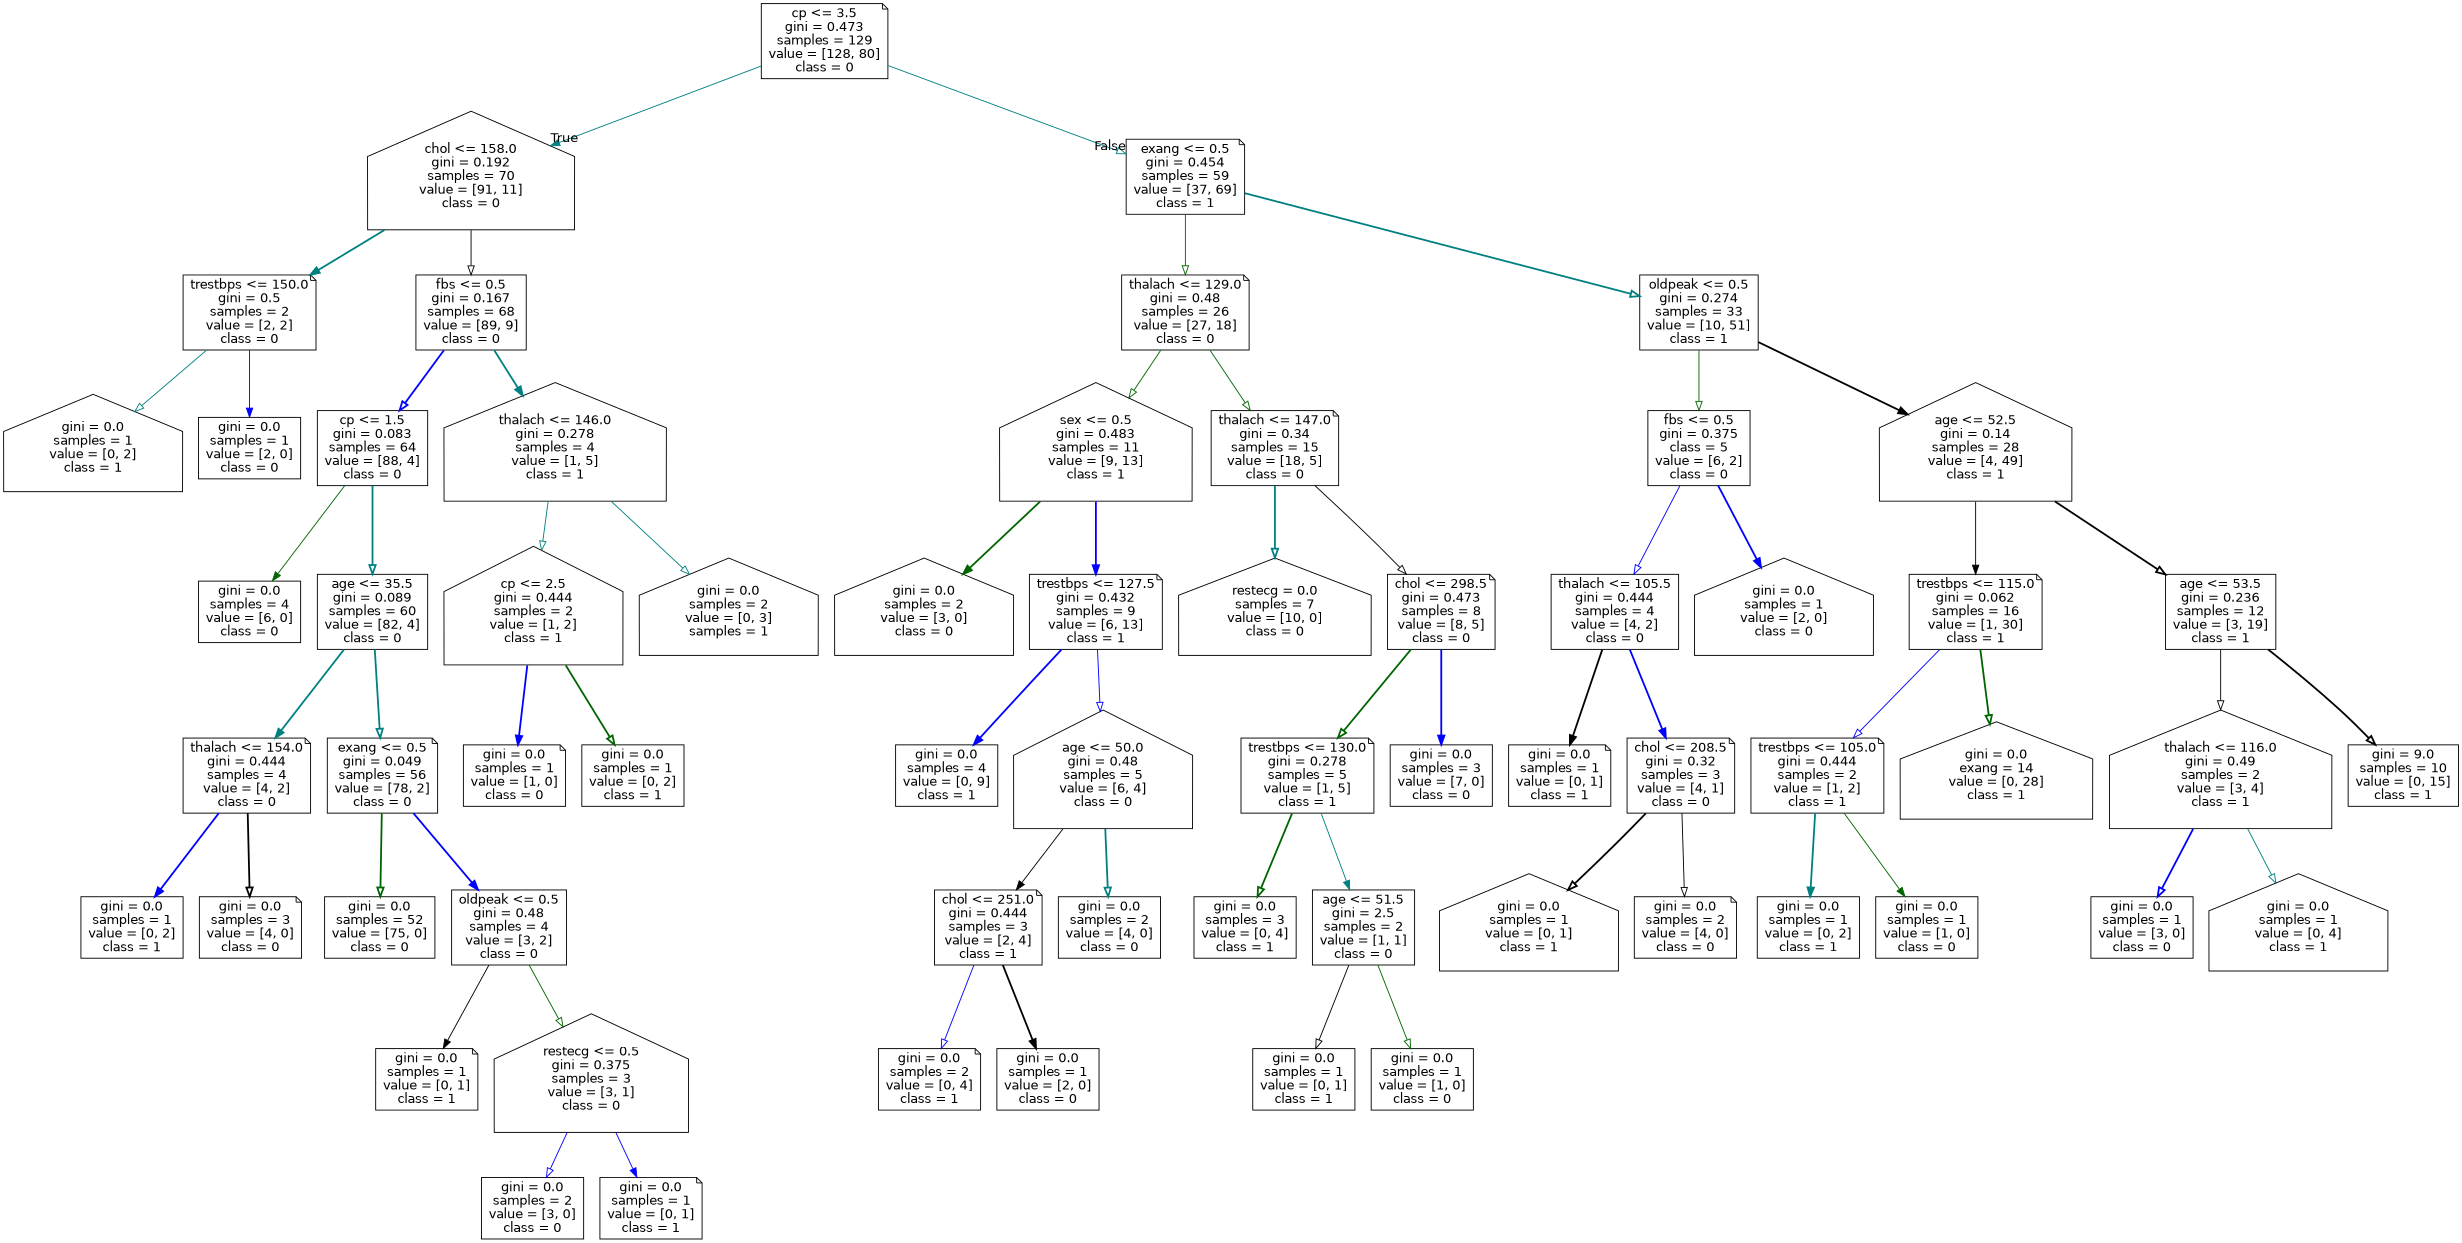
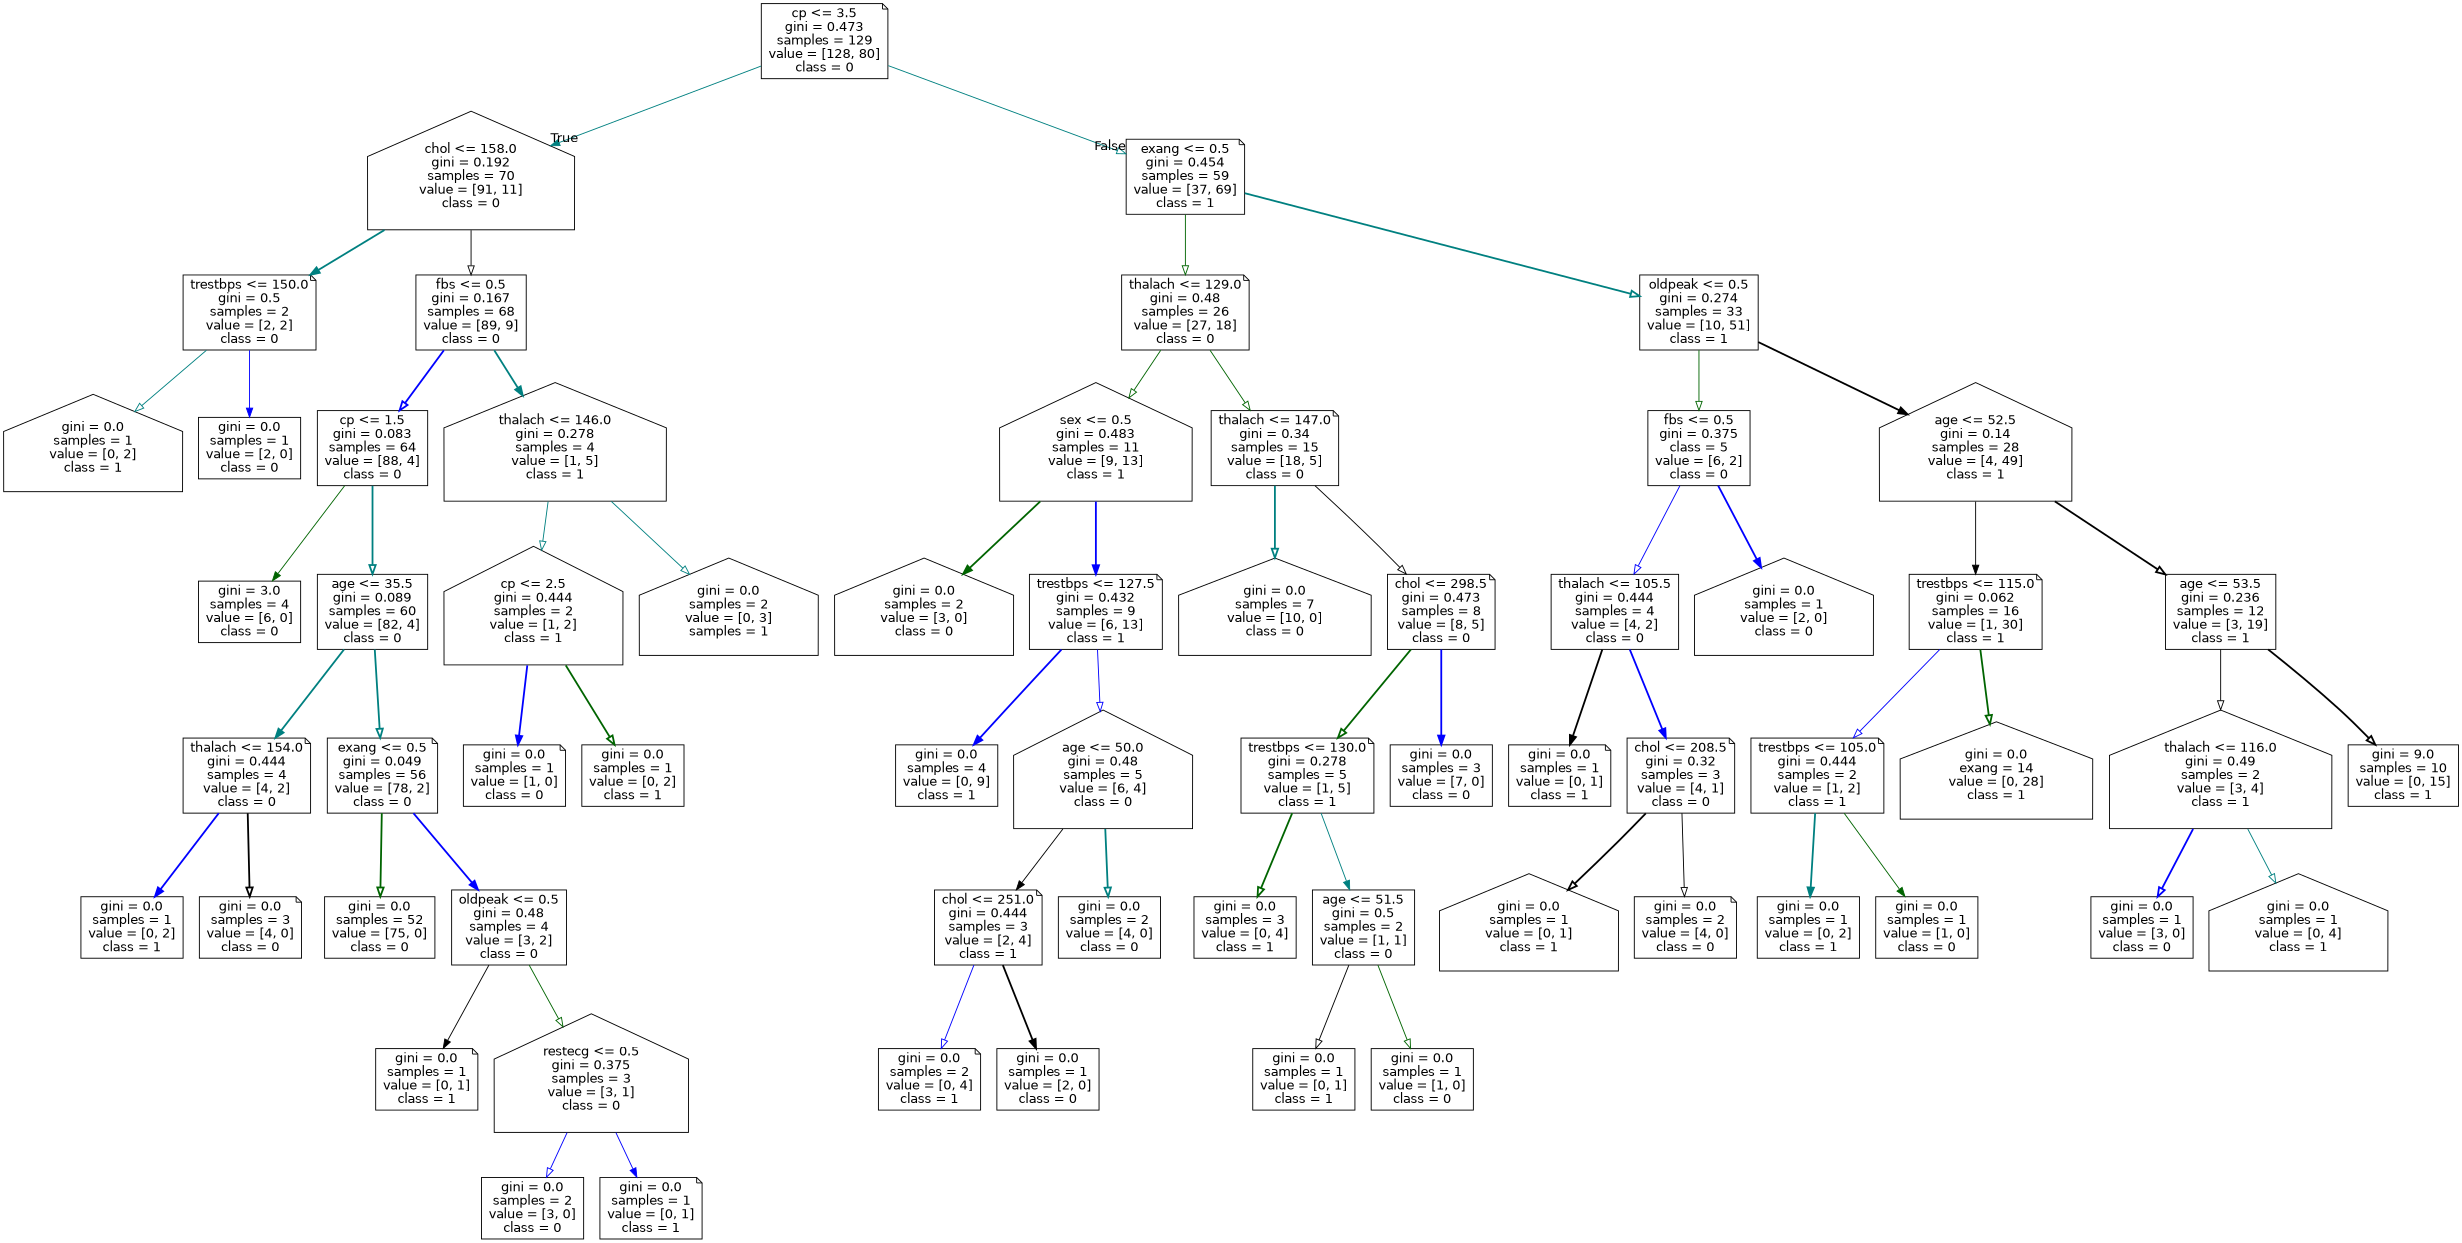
node "gini = 0.0 samples = 4 value = [6, 0] class = 0": label "gini = 0.0 samples = 4 value = [6, 0] class = 0" -> "gini = 3.0 samples = 4 value = [6, 0] class = 0"
node "restecg = 0.0 samples = 7 value = [10, 0] class = 0": label "restecg = 0.0 samples = 7 value = [10, 0] class = 0" -> "gini = 0.0 samples = 7 value = [10, 0] class = 0"
node "age <= 51.5 gini = 2.5 samples = 2 value = [1, 1] class = 0": label "age <= 51.5 gini = 2.5 samples = 2 value = [1, 1] class = 0" -> "age <= 51.5 gini = 0.5 samples = 2 value = [1, 1] class = 0"
